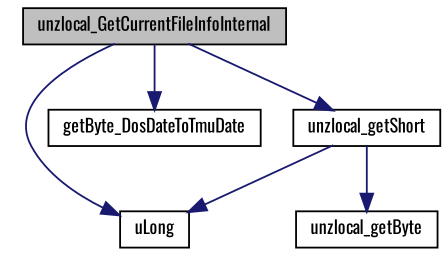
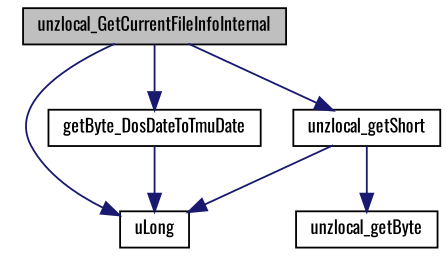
edge "getByte_DosDateToTmuDate" -> "uLong": added
